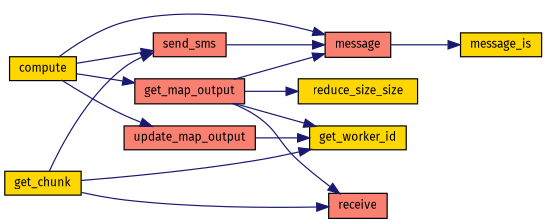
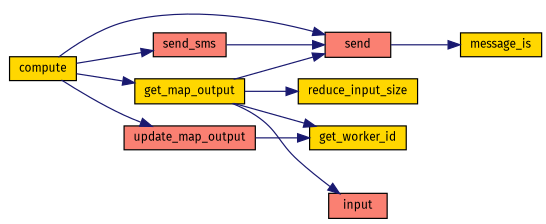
node "message": label "message" -> "send"
node "get_map_output": fillcolor salmon -> gold
node "reduce_size_size": label "reduce_size_size" -> "reduce_input_size"
node "get_chunk": removed
node "receive": label "receive" -> "input"
